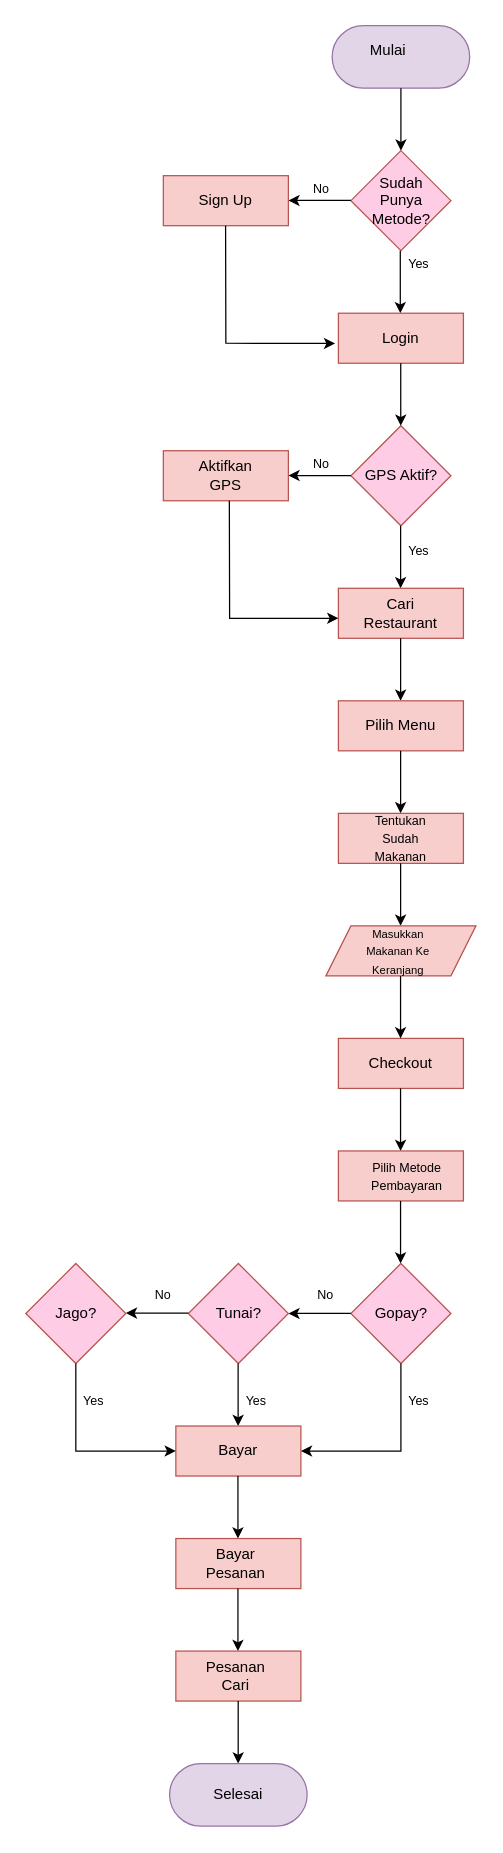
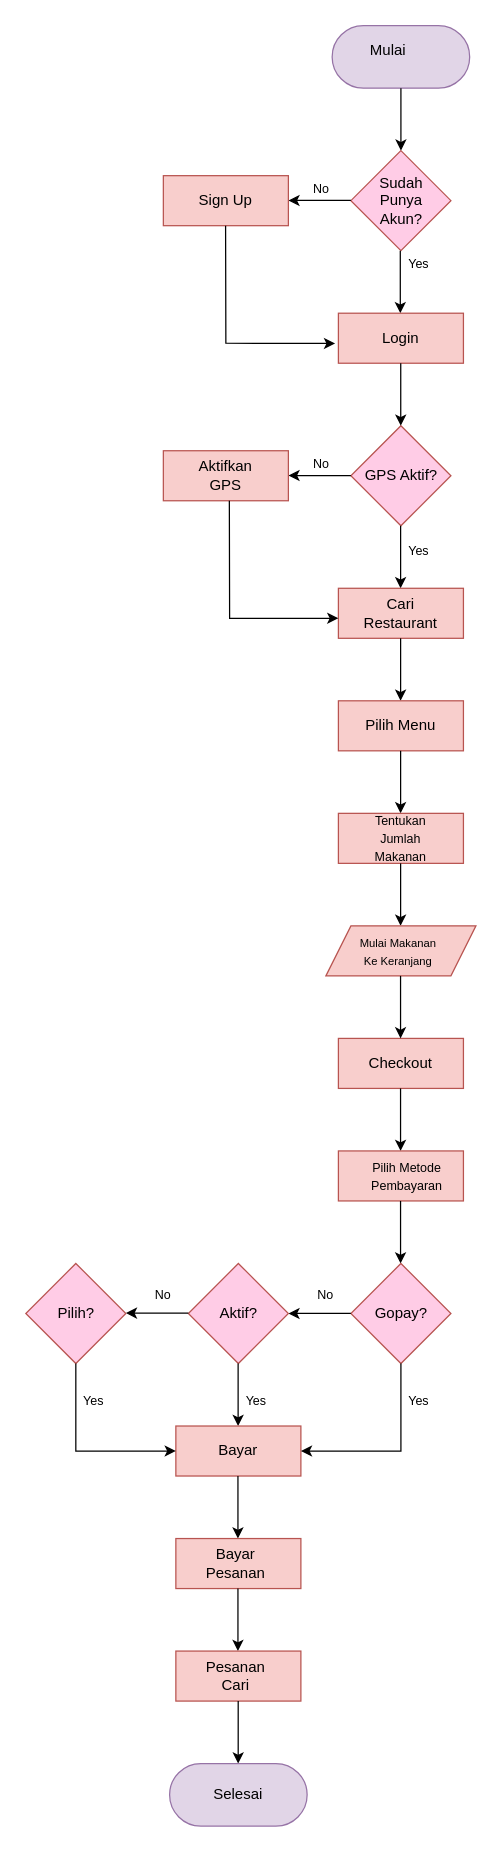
node "Sudah Punya Metode?": label "Sudah Punya Metode?" -> "Sudah Punya Akun?"
node "Tentukan Sudah Makanan": label "Tentukan Sudah Makanan" -> "Tentukan Jumlah Makanan"
node "Masukkan Makanan Ke Keranjang": label "Masukkan Makanan Ke Keranjang" -> "Mulai Makanan Ke Keranjang"
node "Jago?": label "Jago?" -> "Pilih?"
node "Tunai?": label "Tunai?" -> "Aktif?"
